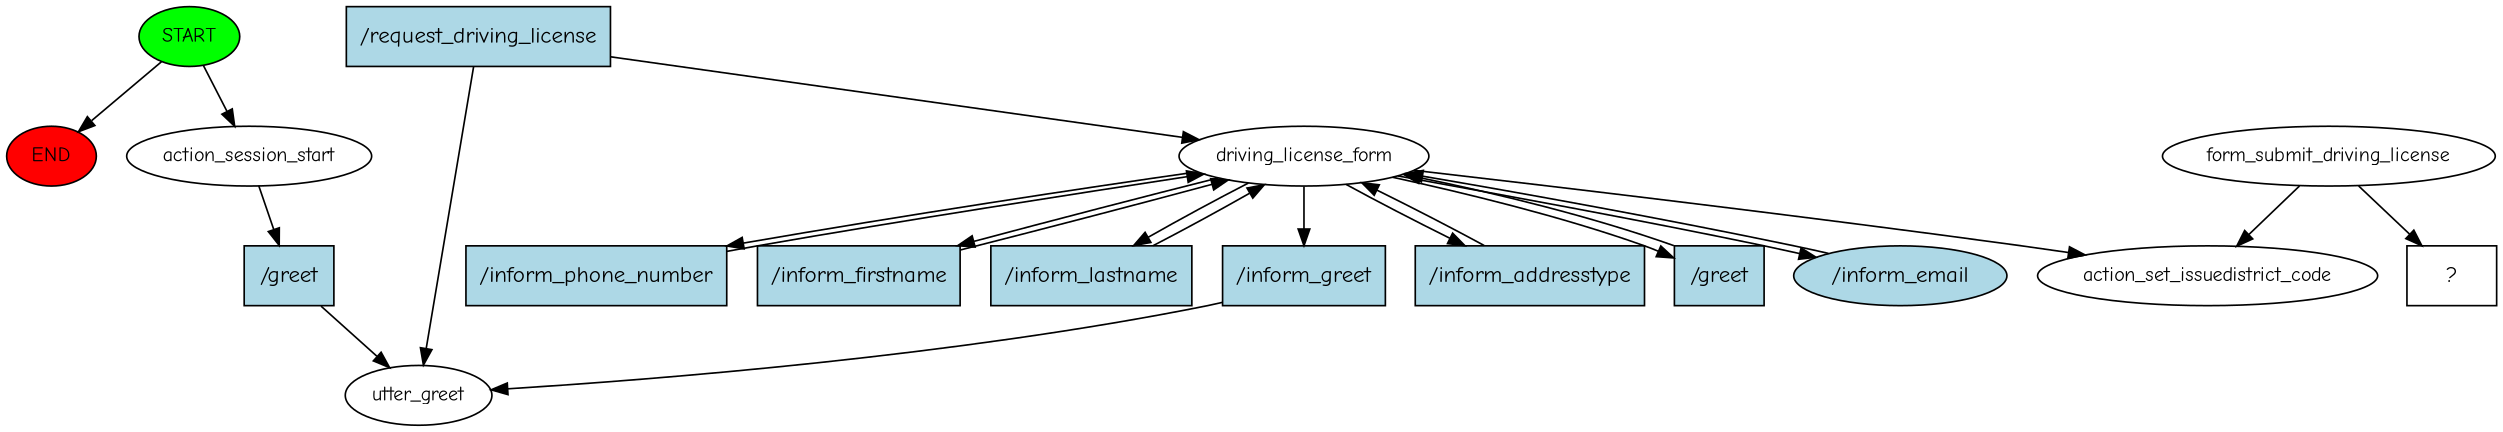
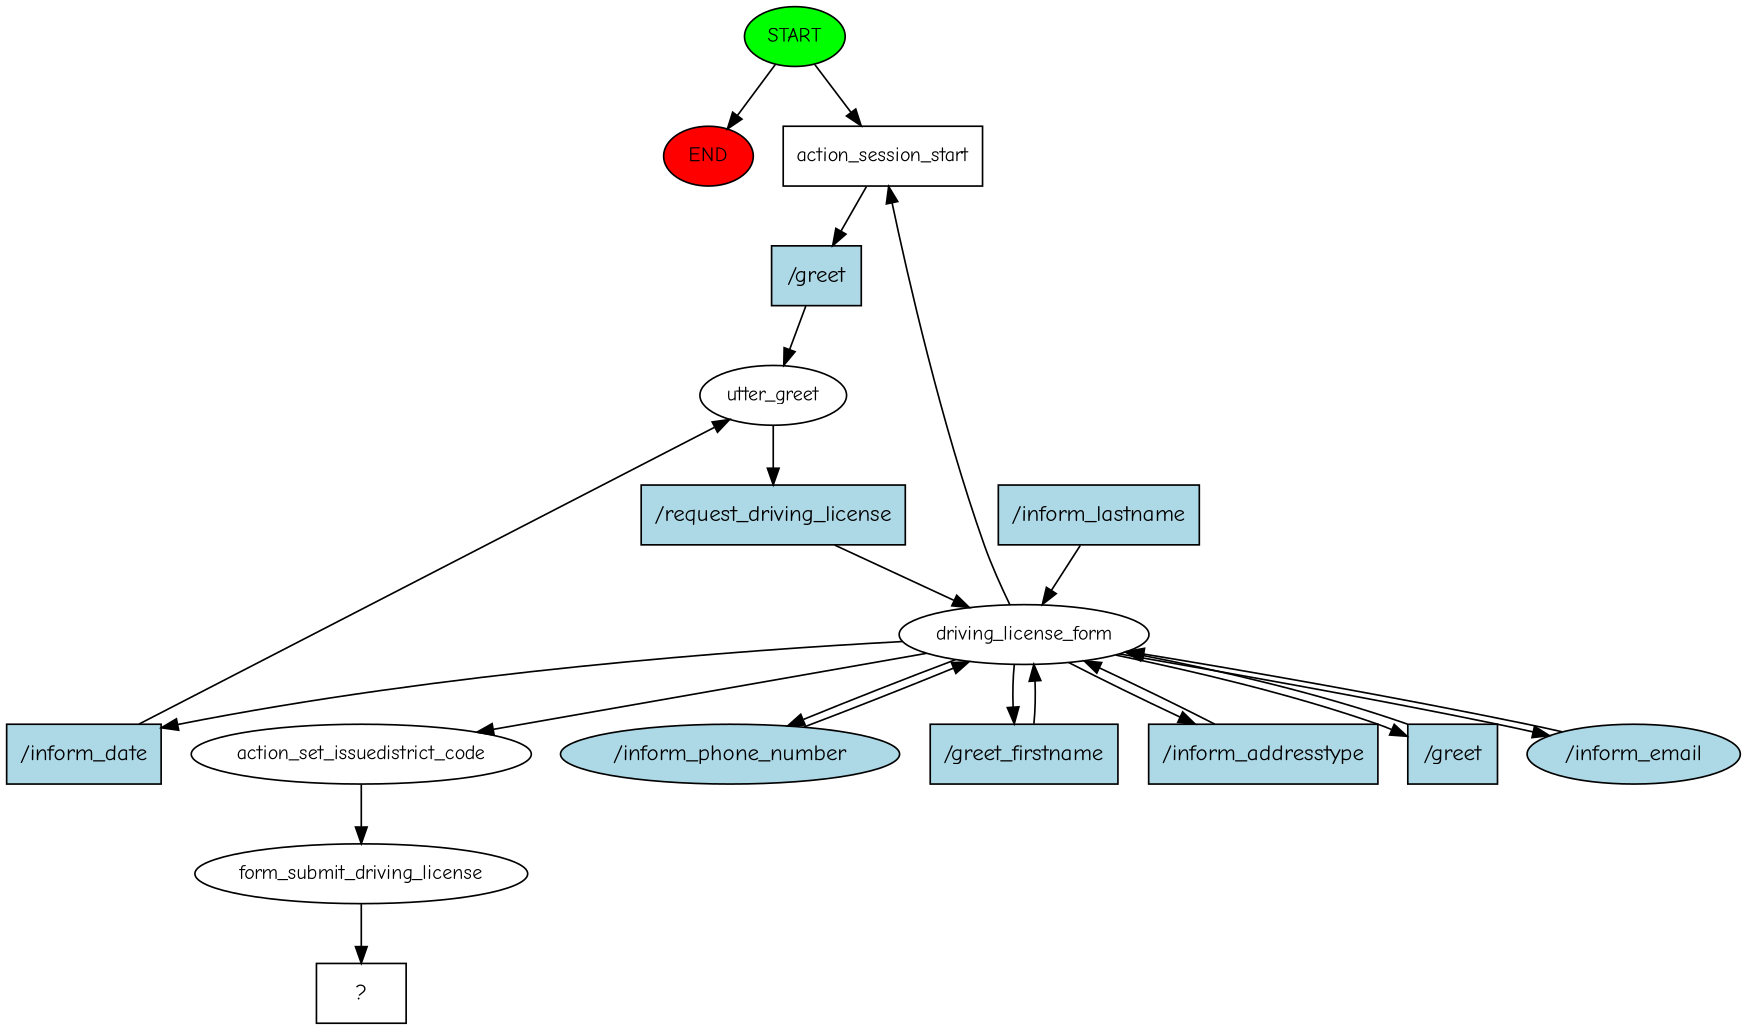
node "action_session_start": shape ellipse -> box
edge "/request_driving_license" -> "utter_greet": reversed
edge "driving_license_form" -> "/inform_lastname": now "driving_license_form" -> "action_session_start"
edge "form_submit_driving_license" -> "action_set_issuedistrict_code": reversed
node "/inform_phone_number": shape box -> ellipse
node "/inform_firstname": label "/inform_firstname" -> "/greet_firstname"
node "/inform_greet": label "/inform_greet" -> "/inform_date"
